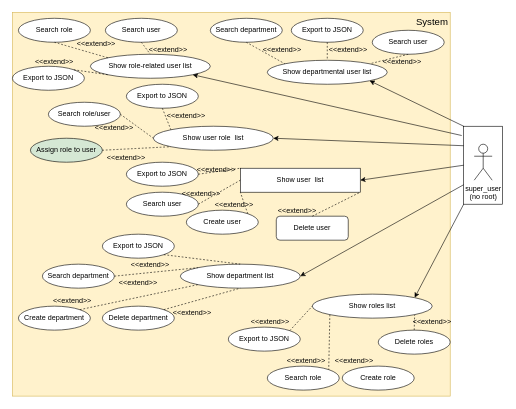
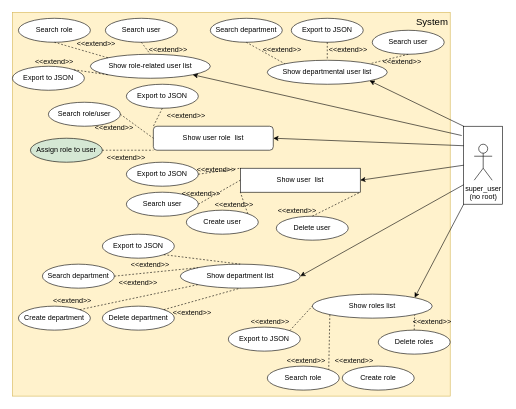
node "Show user role list": shape ellipse -> rounded rectangle
node "Delete user": shape rounded rectangle -> ellipse
